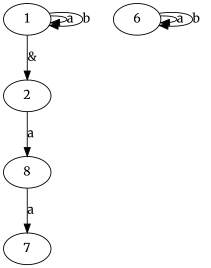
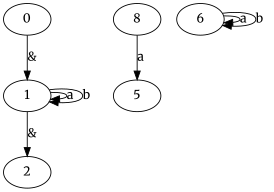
node "0": added
edge "2" -> "8": removed, label "a"
node "7": label "7" -> "5"
